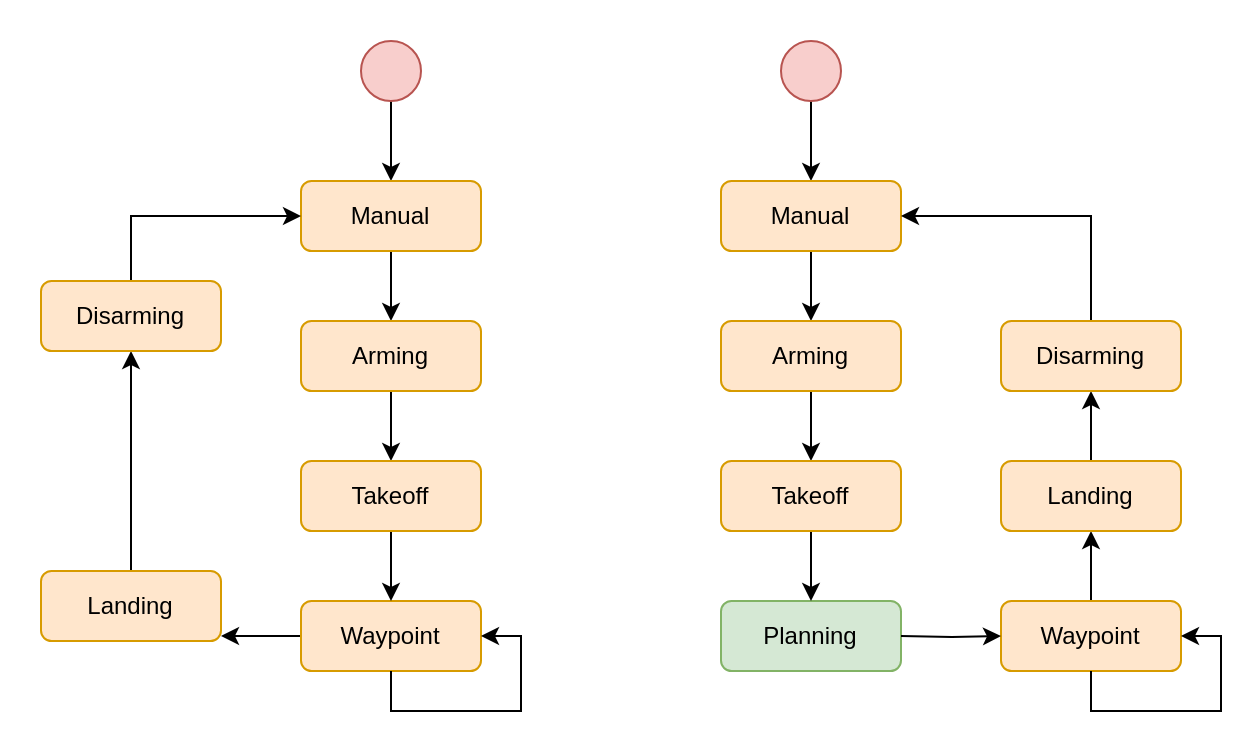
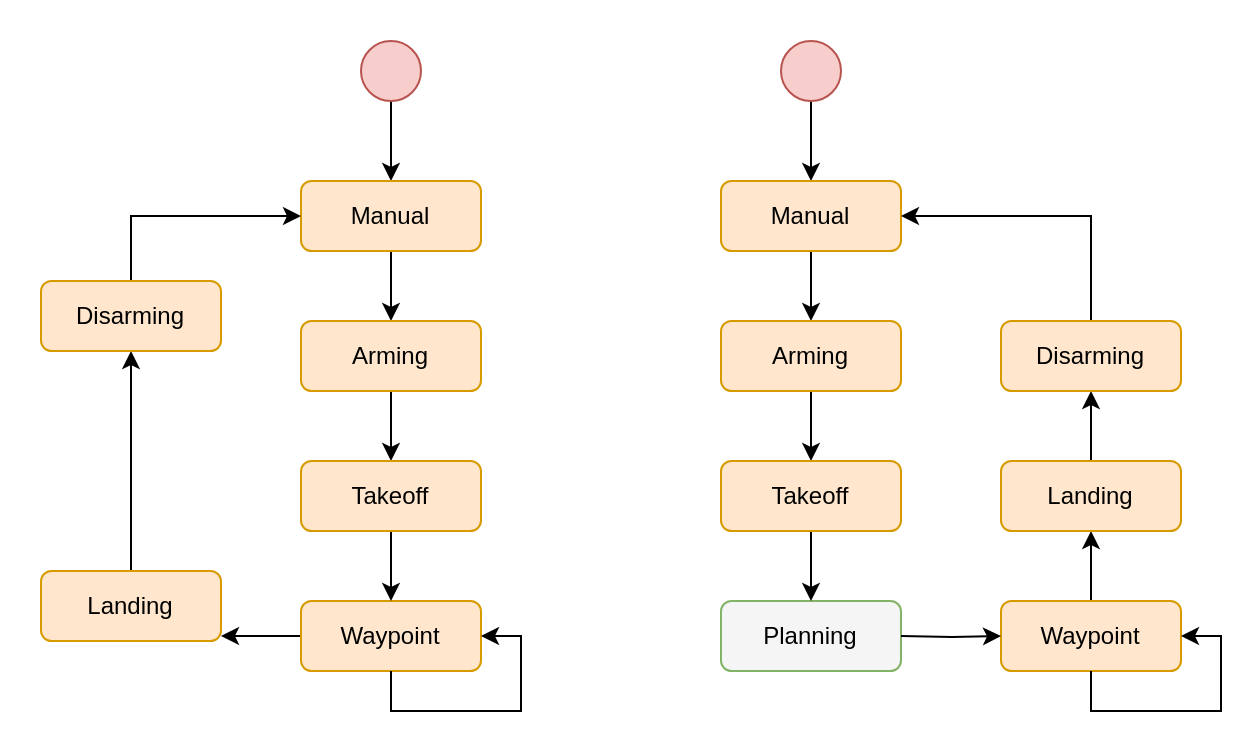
node "Planning": fillcolor #d5e8d4 -> #f5f5f5
